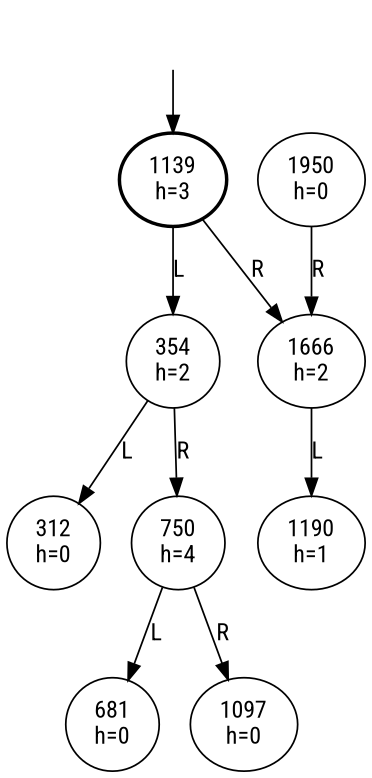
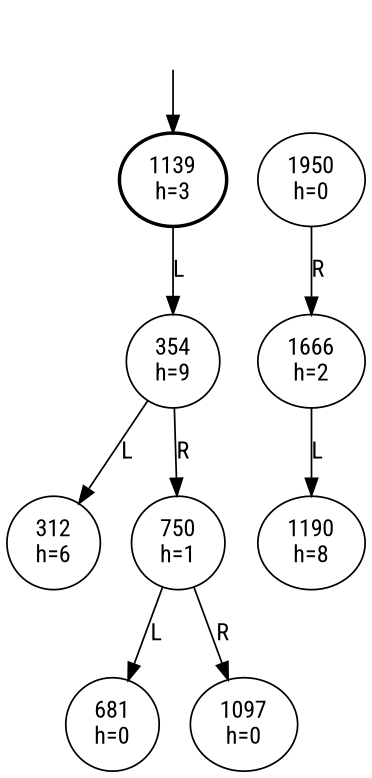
edge "1139 h=3" -> "1666 h=2": removed, label "R"
node "354 h=2": label "354 h=2" -> "354 h=9"
node "312 h=0": label "312 h=0" -> "312 h=6"
node "750 h=4": label "750 h=4" -> "750 h=1"
node "1190 h=1": label "1190 h=1" -> "1190 h=8"
